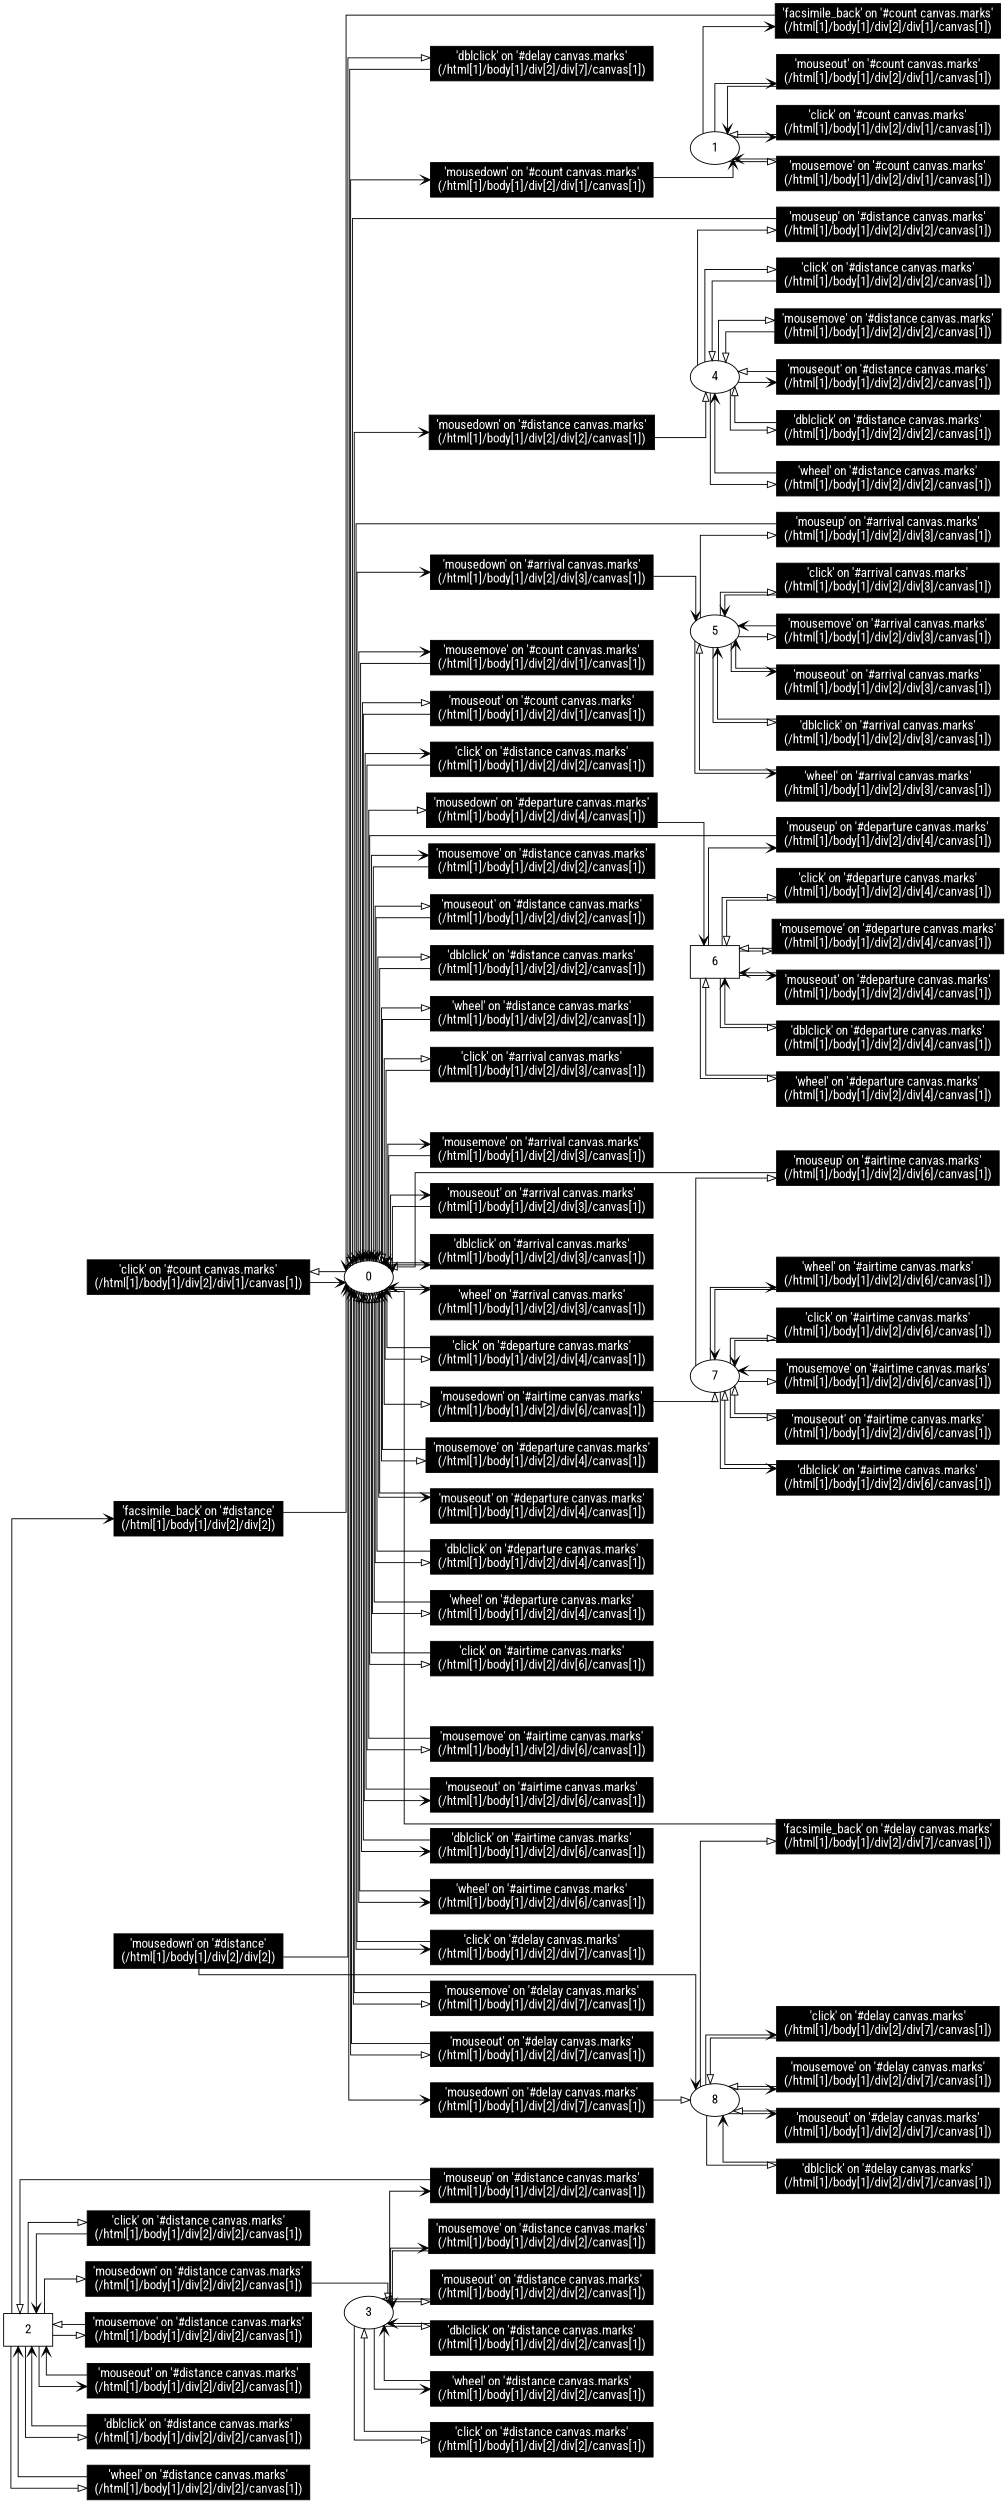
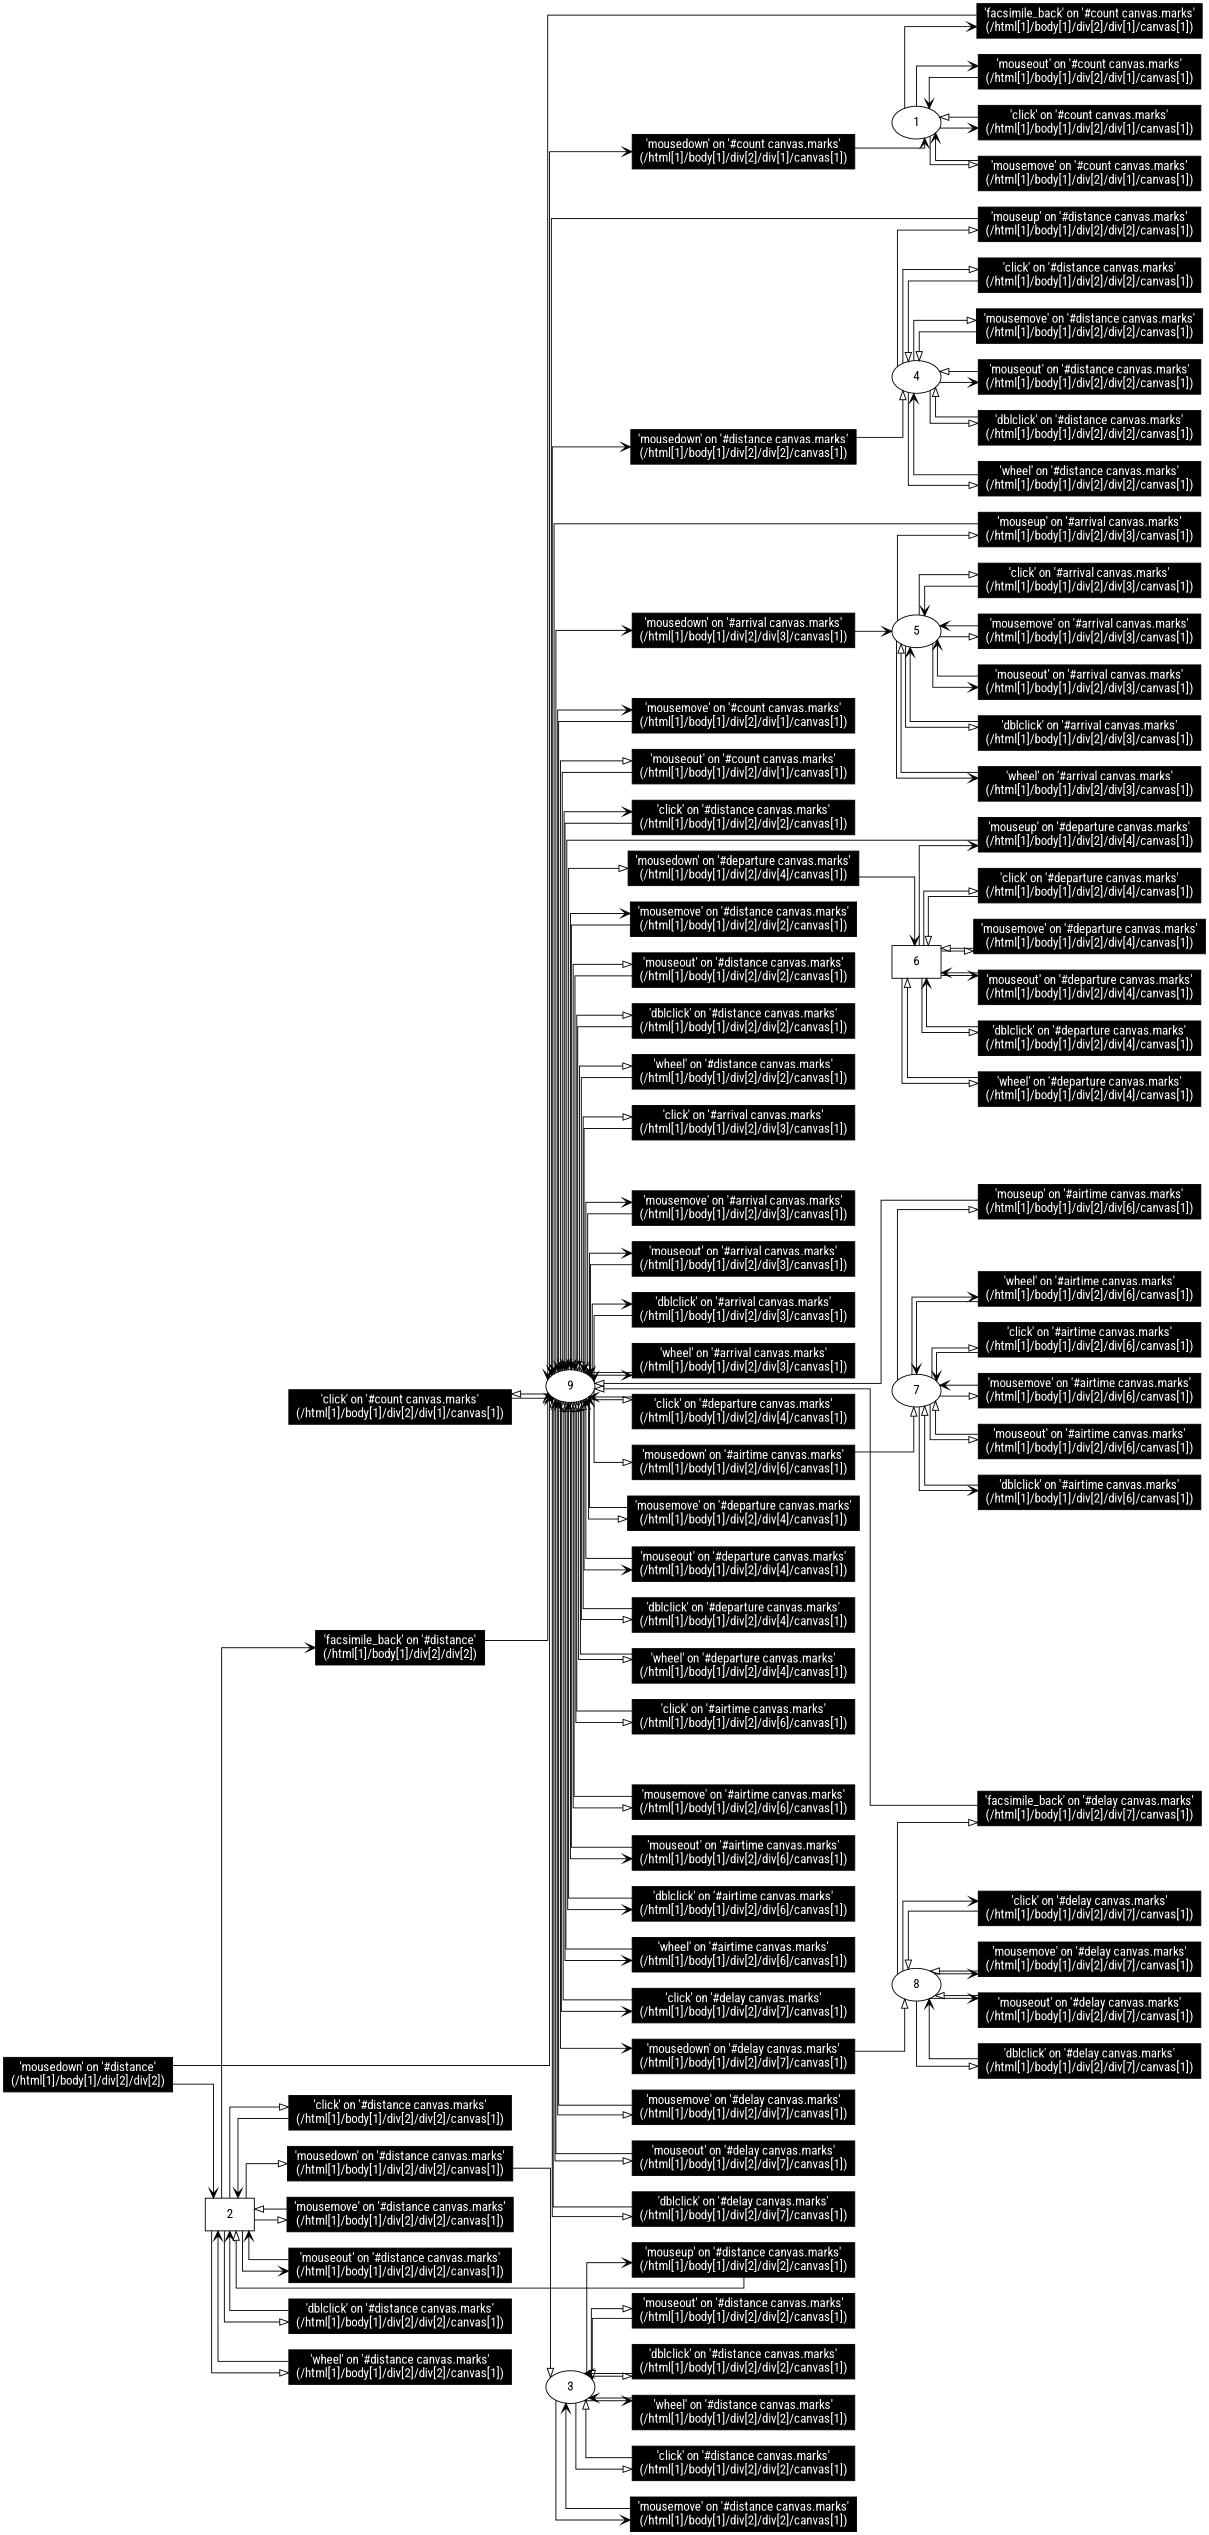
node "0": label "0" -> "9"
edge "'mousedown' on '#distance' (/html[1]/body[1]/div[2]/div[2])" -> "8": now "'mousedown' on '#distance' (/html[1]/body[1]/div[2]/div[2])" -> "2"
